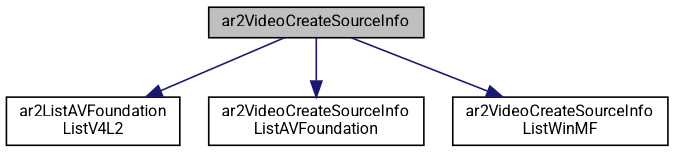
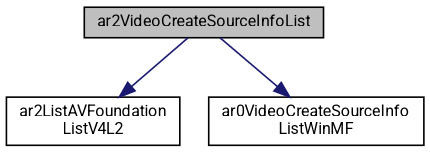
node "ar2VideoCreateSourceInfo": label "ar2VideoCreateSourceInfo" -> "ar2VideoCreateSourceInfoList"
node "ar2VideoCreateSourceInfo ListAVFoundation": removed
node "ar2VideoCreateSourceInfo ListWinMF": label "ar2VideoCreateSourceInfo ListWinMF" -> "ar0VideoCreateSourceInfo ListWinMF"
